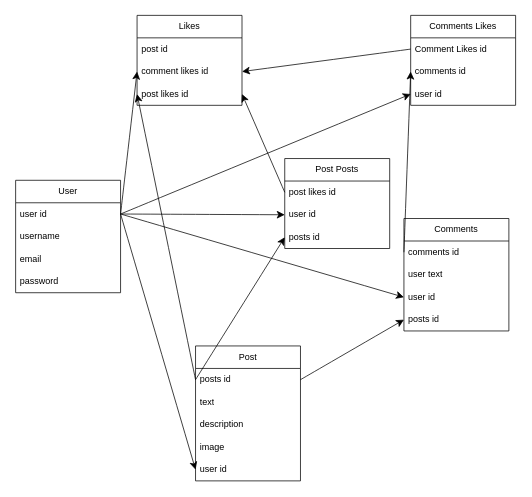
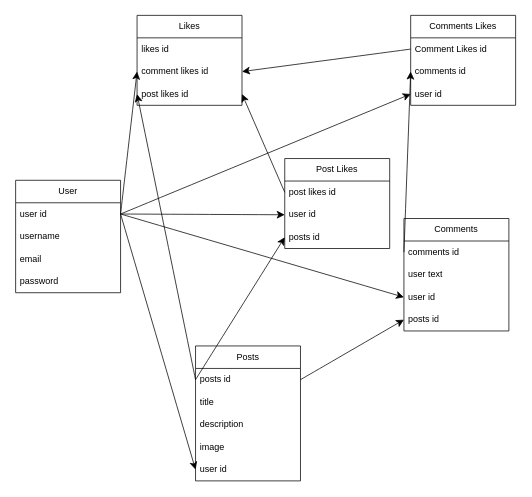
node "post id": label "post id" -> "likes id"
node "Post Posts": label "Post Posts" -> "Post Likes"
node "Post": label "Post" -> "Posts"
node "text": label "text" -> "title"
